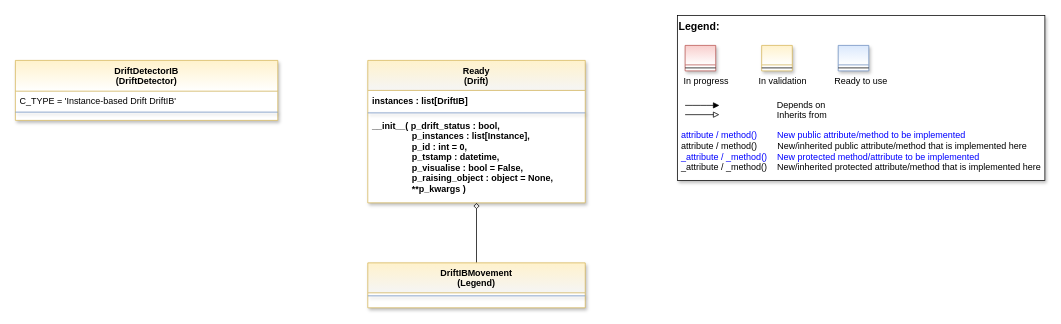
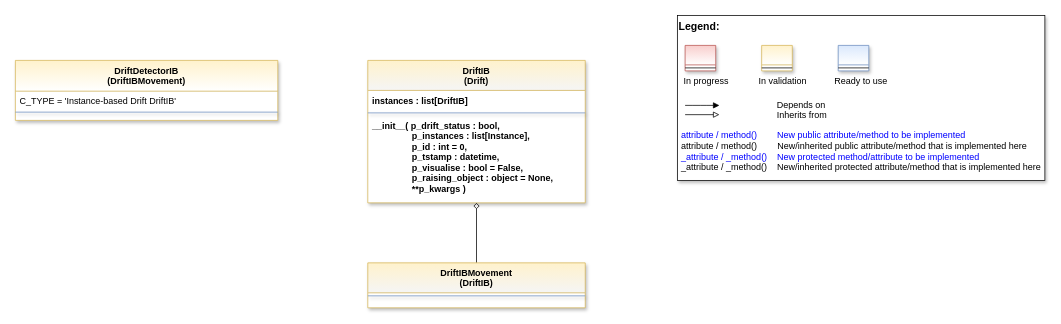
node "DriftDetectorIB (DriftDetector)": label "DriftDetectorIB (DriftDetector)" -> "DriftDetectorIB (DriftIBMovement)"
node "Ready (Drift)": label "Ready (Drift)" -> "DriftIB (Drift)"
node "DriftIBMovement (Legend)": label "DriftIBMovement (Legend)" -> "DriftIBMovement (DriftIB)"
